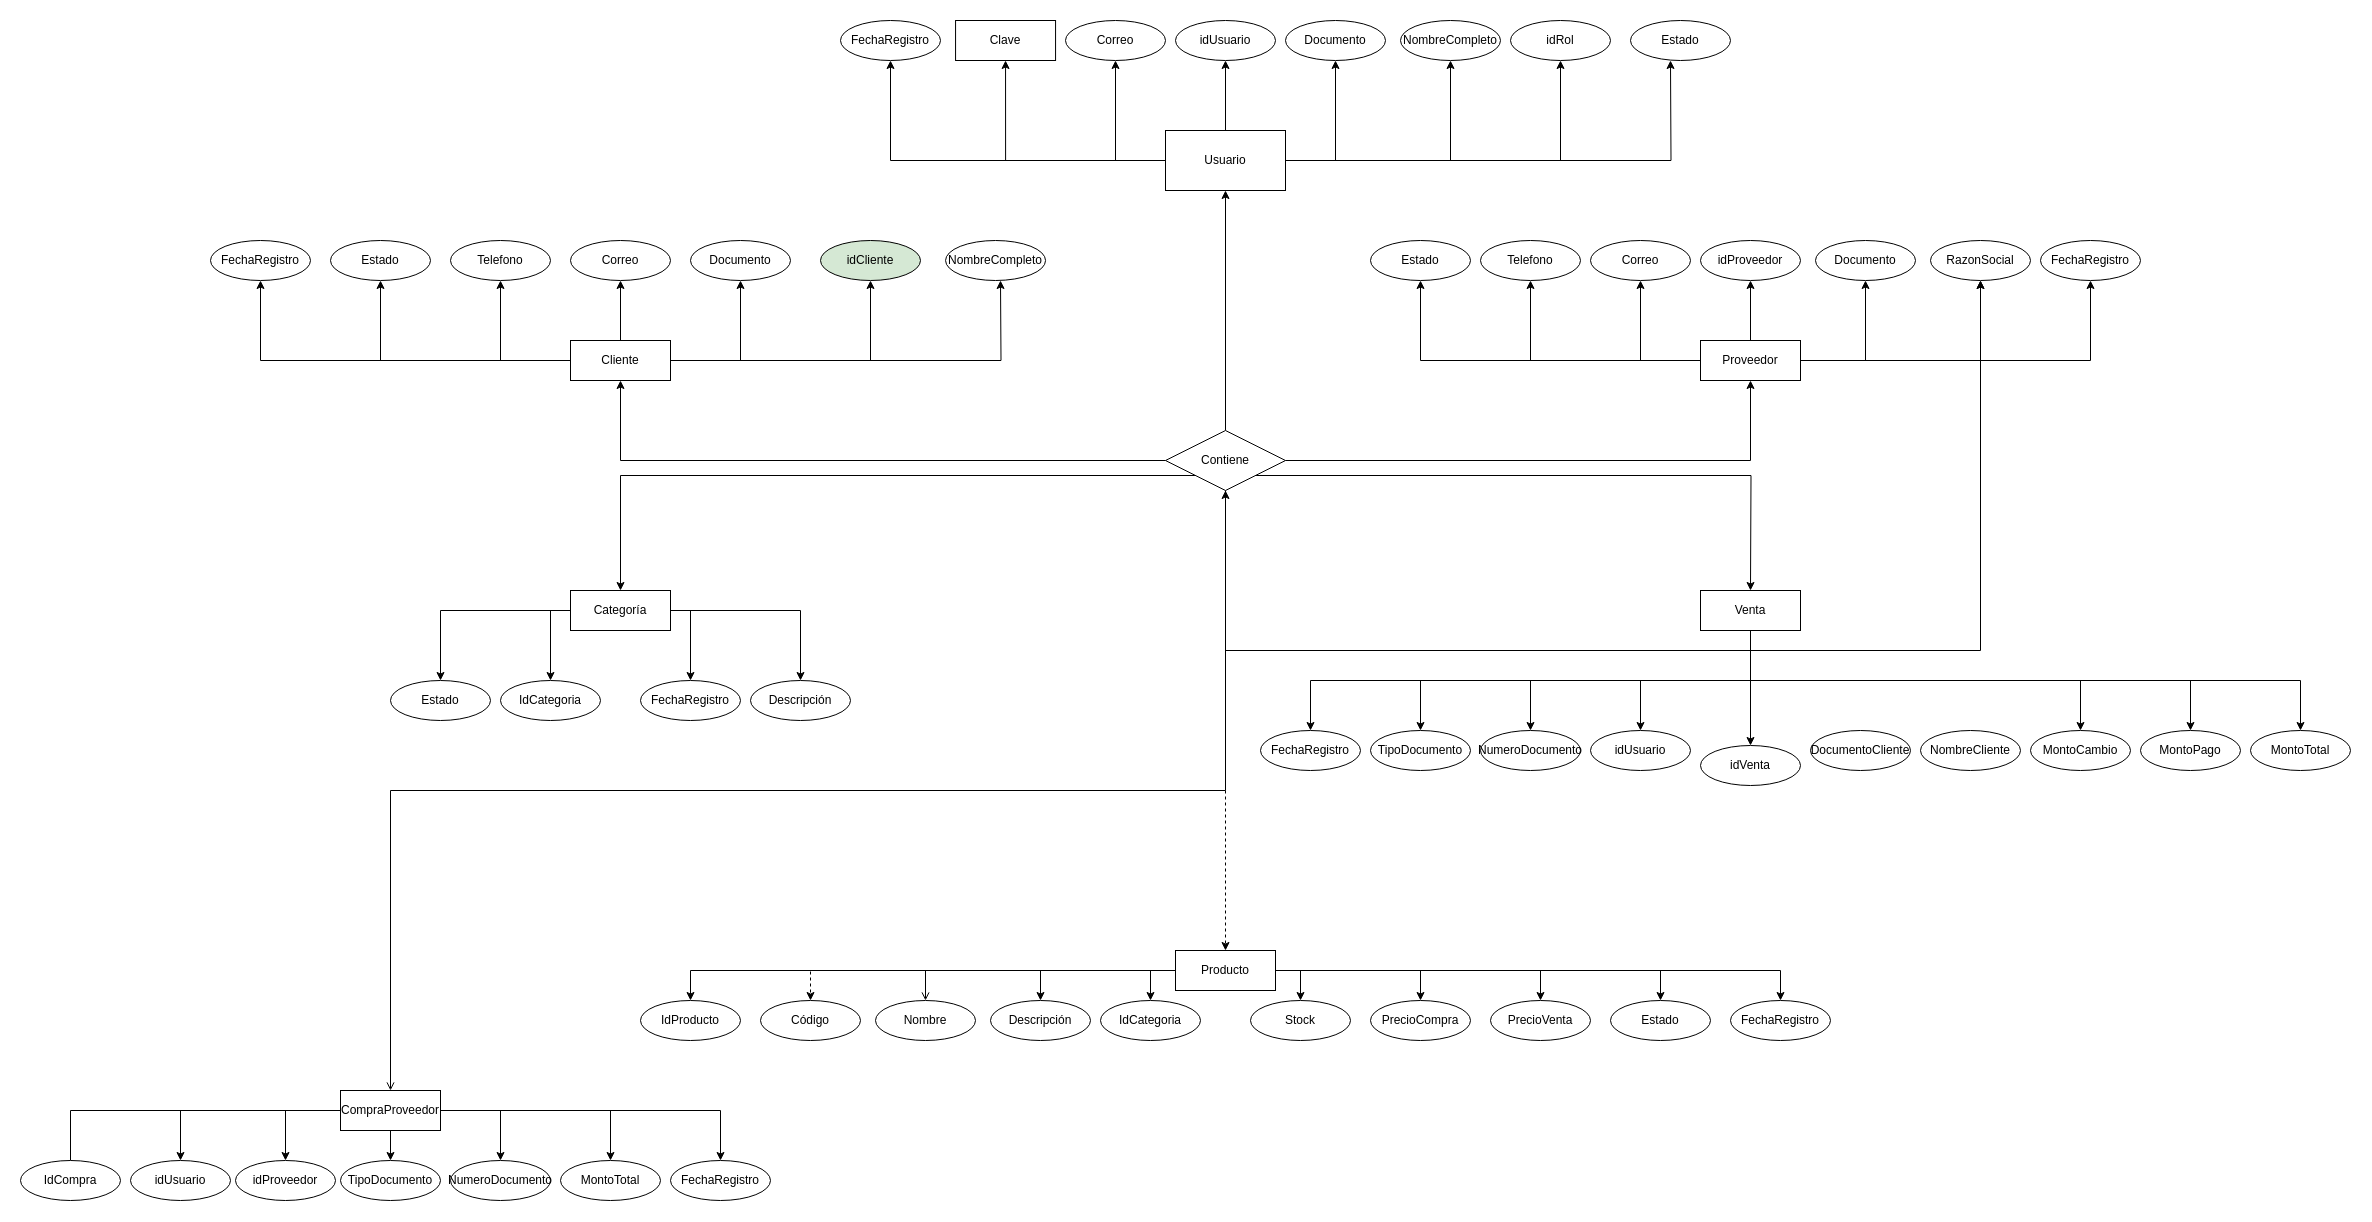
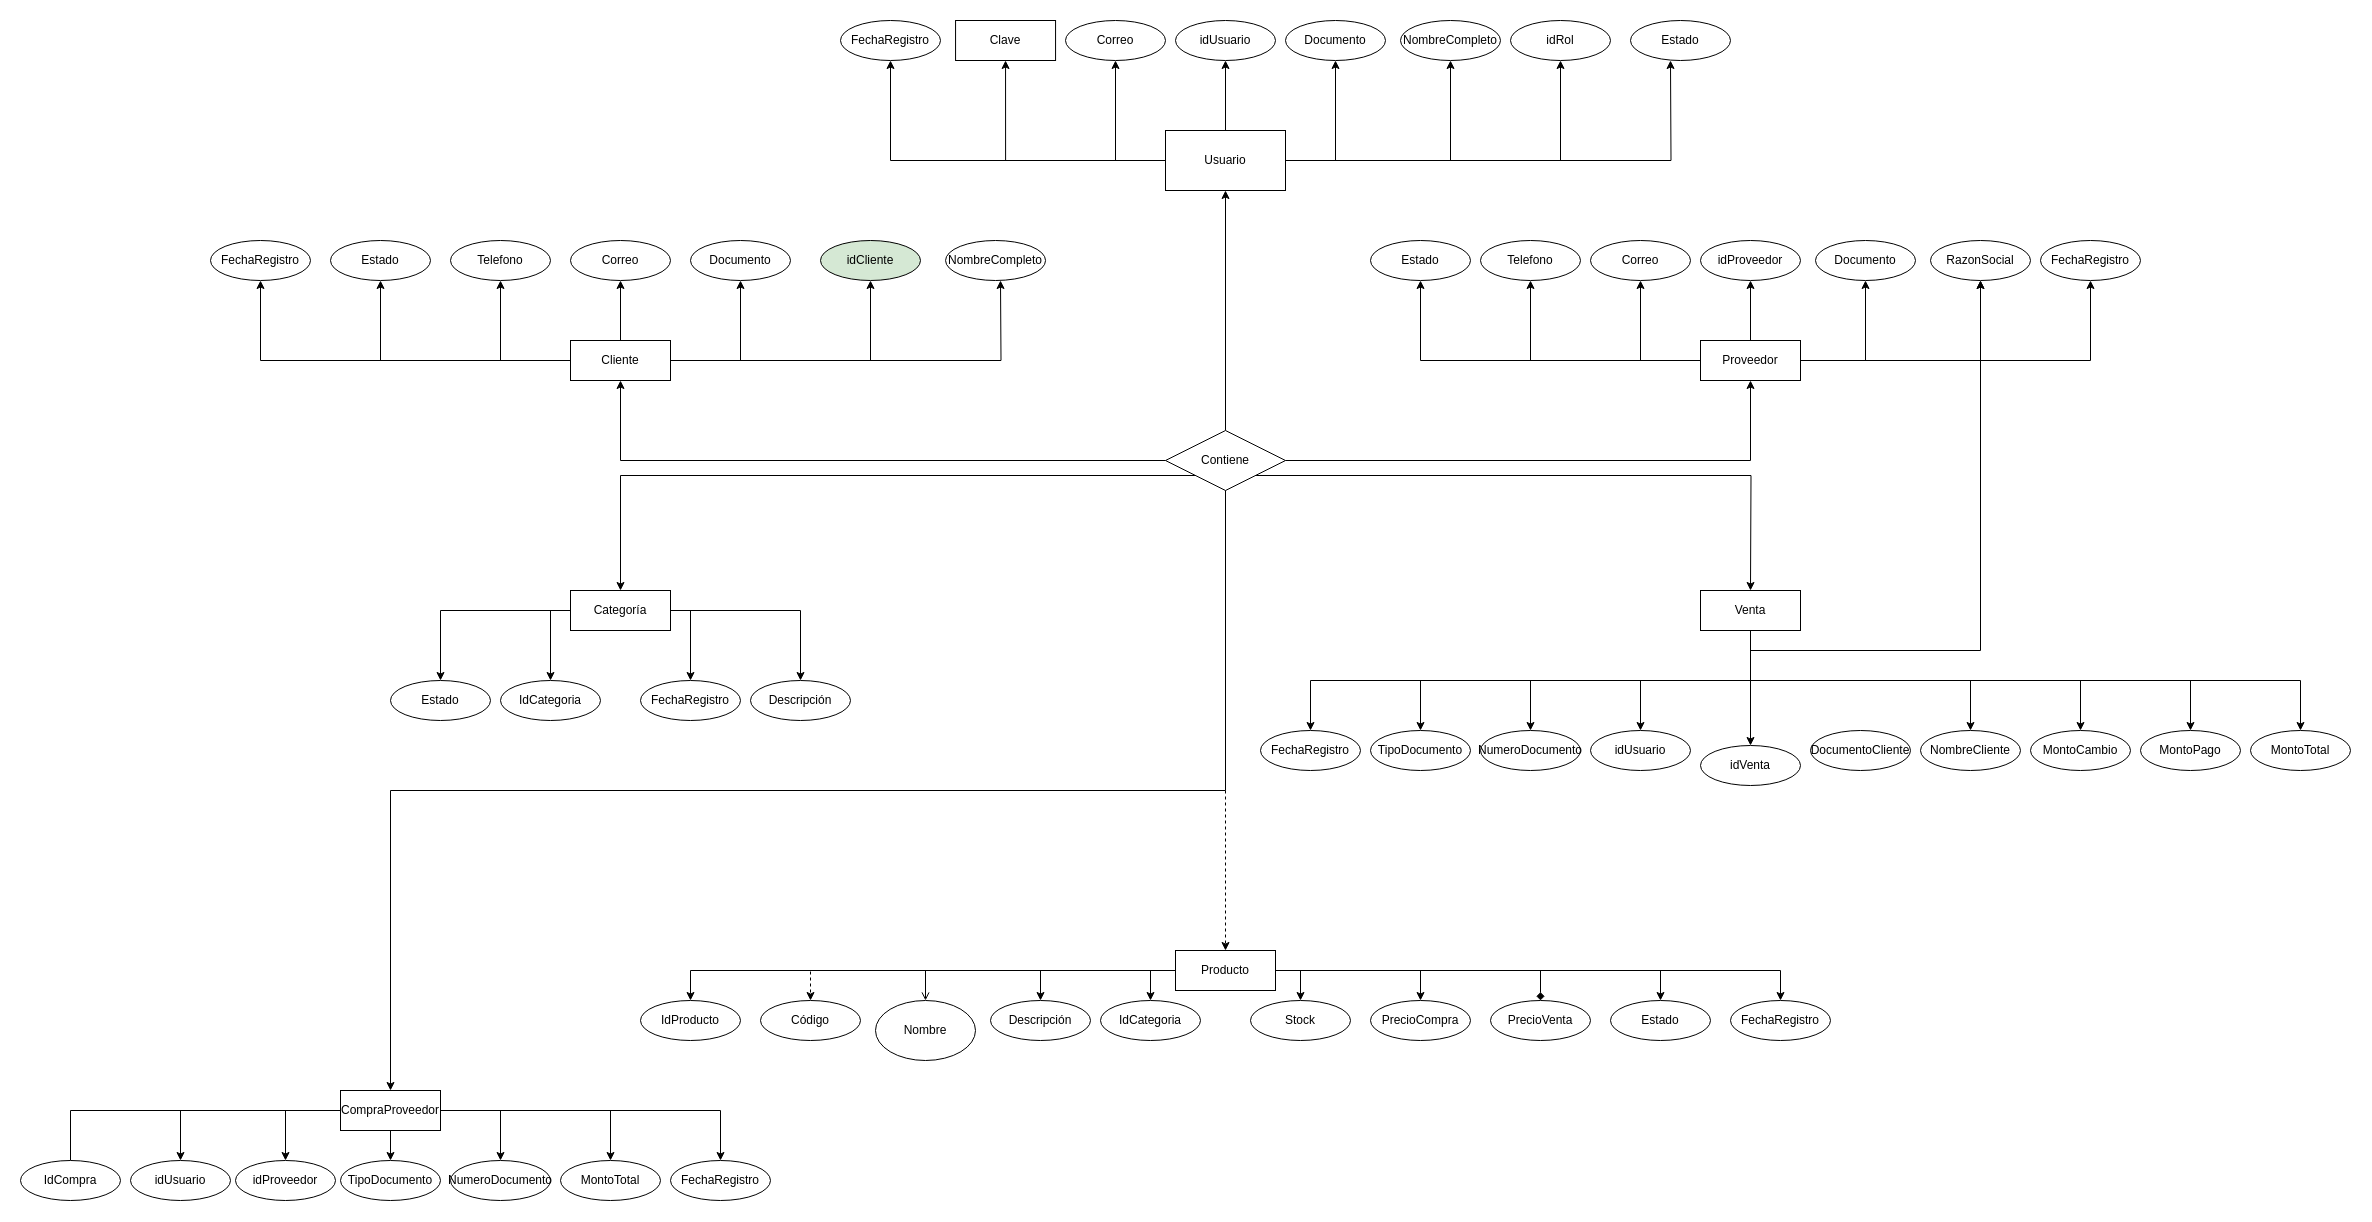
edge "Venta" -> "Contiene": now "Venta" -> "NombreCliente"
edge "Producto" -> "PrecioVenta": arrowhead classic -> diamond
node "Nombre": size 100x40 -> 100x60
edge "Contiene" -> "CompraProveedor": arrowhead open -> classic
